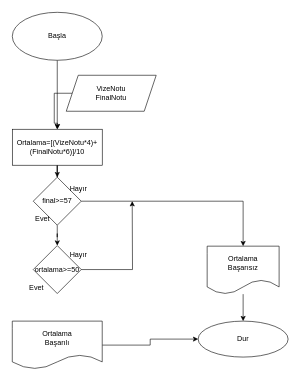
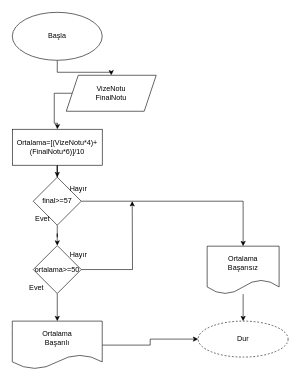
edge "Başla" -> "Ortalama=[(VizeNotu*4)+(FinalNotu*6)]/10": now "Başla" -> "VizeNotu FinalNotu"
edge "ortalama>=50" -> "Ortalama Başarılı": added
node "Dur": style solid -> dashed
